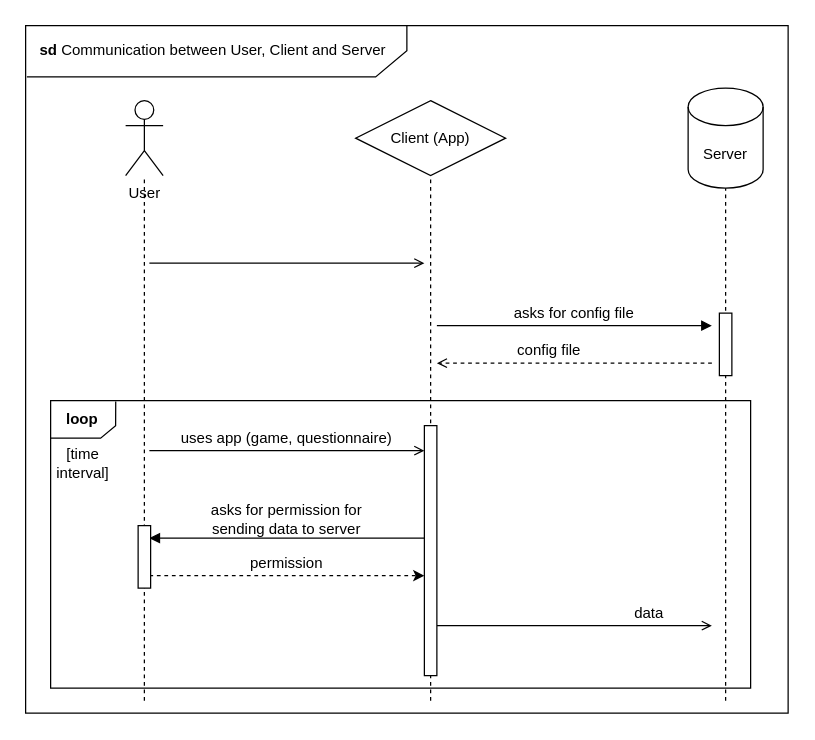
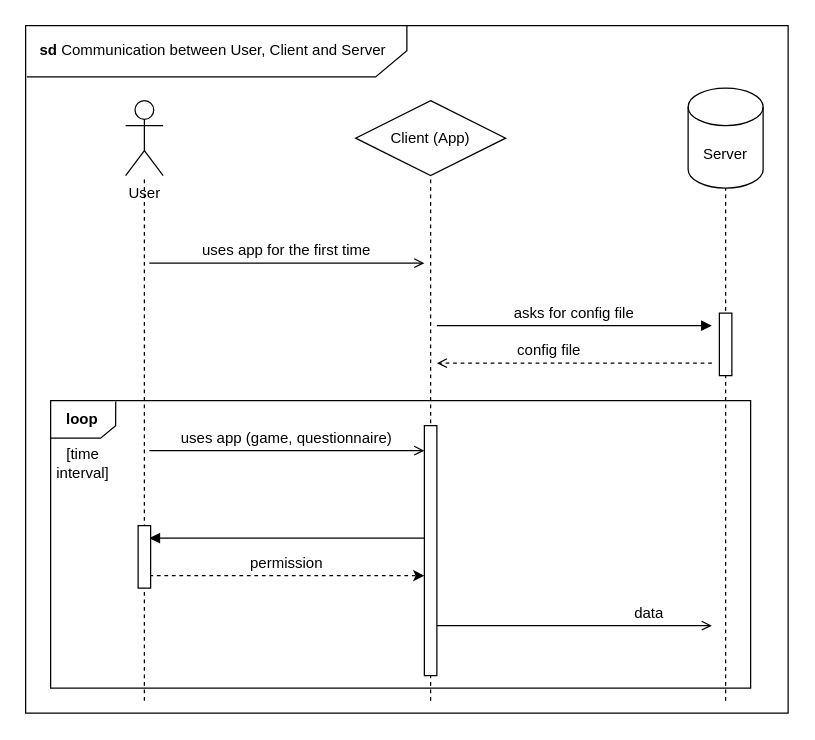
node "uses app for the first time": added
node "asks for permission for sending data to server": removed
